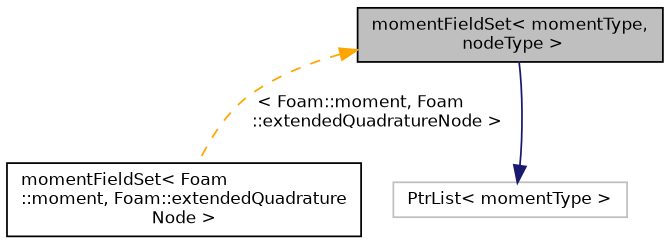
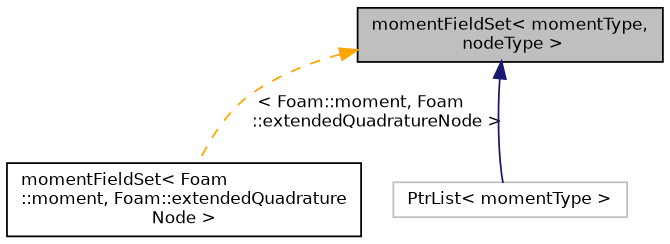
edge "momentFieldSet< momentType, nodeType >" -> "PtrList< momentType >": reversed
